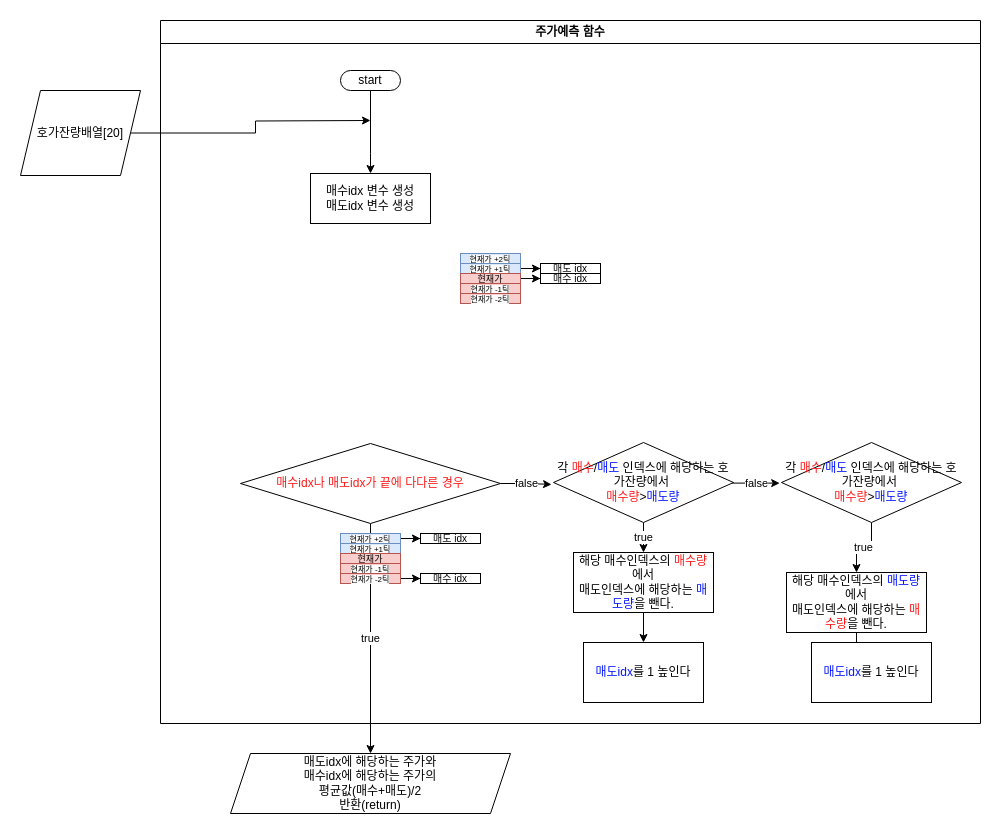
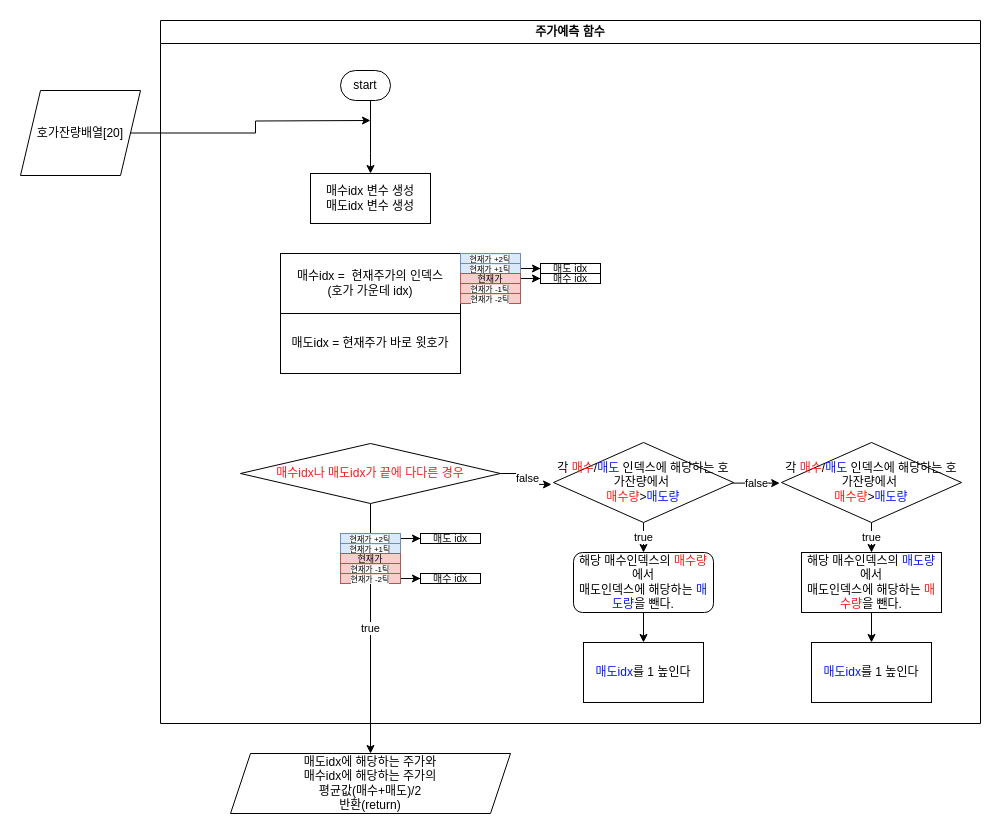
node "start": size 60x20 -> 50x30
node "매수idx = 현재주가의 인덱스 (호가 가운데 idx)": added
node "매도idx = 현재주가 바로 윗호가": added
node "매수idx나 매도idx가 끝에 다다른 경우": size 260x80 -> 260x60
node "해당 매수인덱스의 매수량에서 매도인덱스에 해당하는 매도량을 뺀다.": shape rectangle -> rounded rectangle
node "해당 매수인덱스의 매도량에서 매도인덱스에 해당하는 매수량을 뺀다.": moved (857, 603) -> (872, 583)
